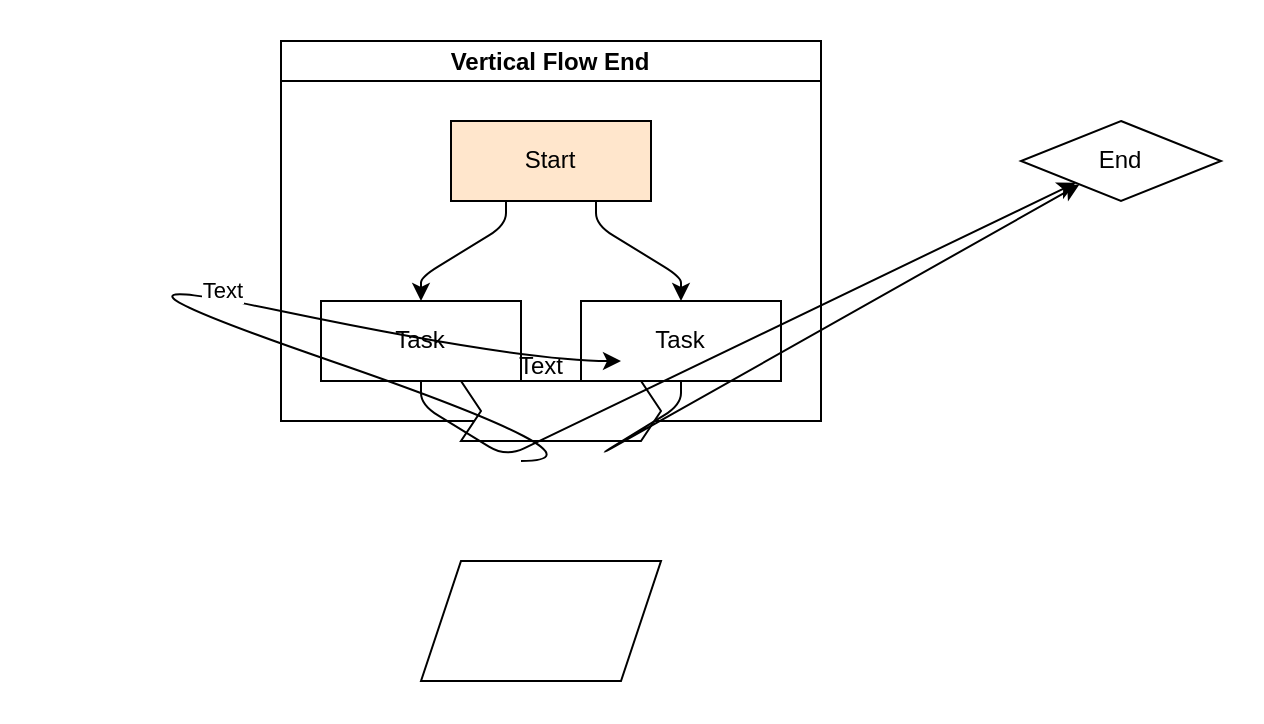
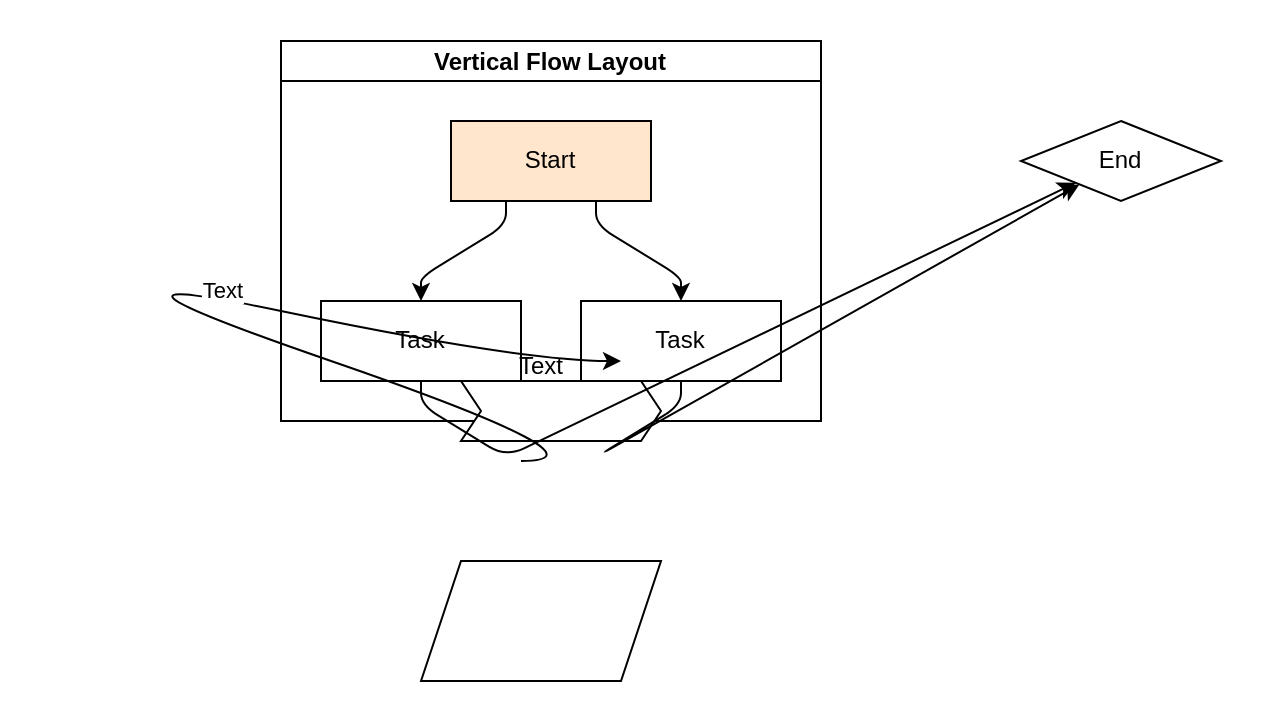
node "Vertical Flow End": label "Vertical Flow End" -> "Vertical Flow Layout"
